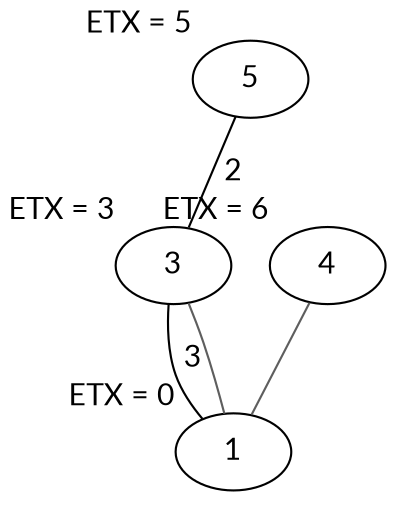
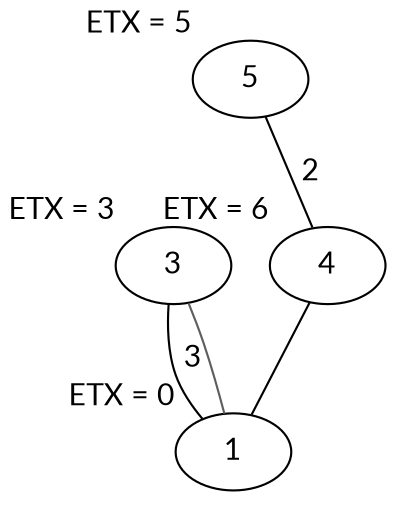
edge "5 ETX = 5" -- "3 ETX = 3": now "5 ETX = 5" -- "4 ETX = 6"
edge "4 ETX = 6" -- "1 ETX = 0": color gray37 -> black
